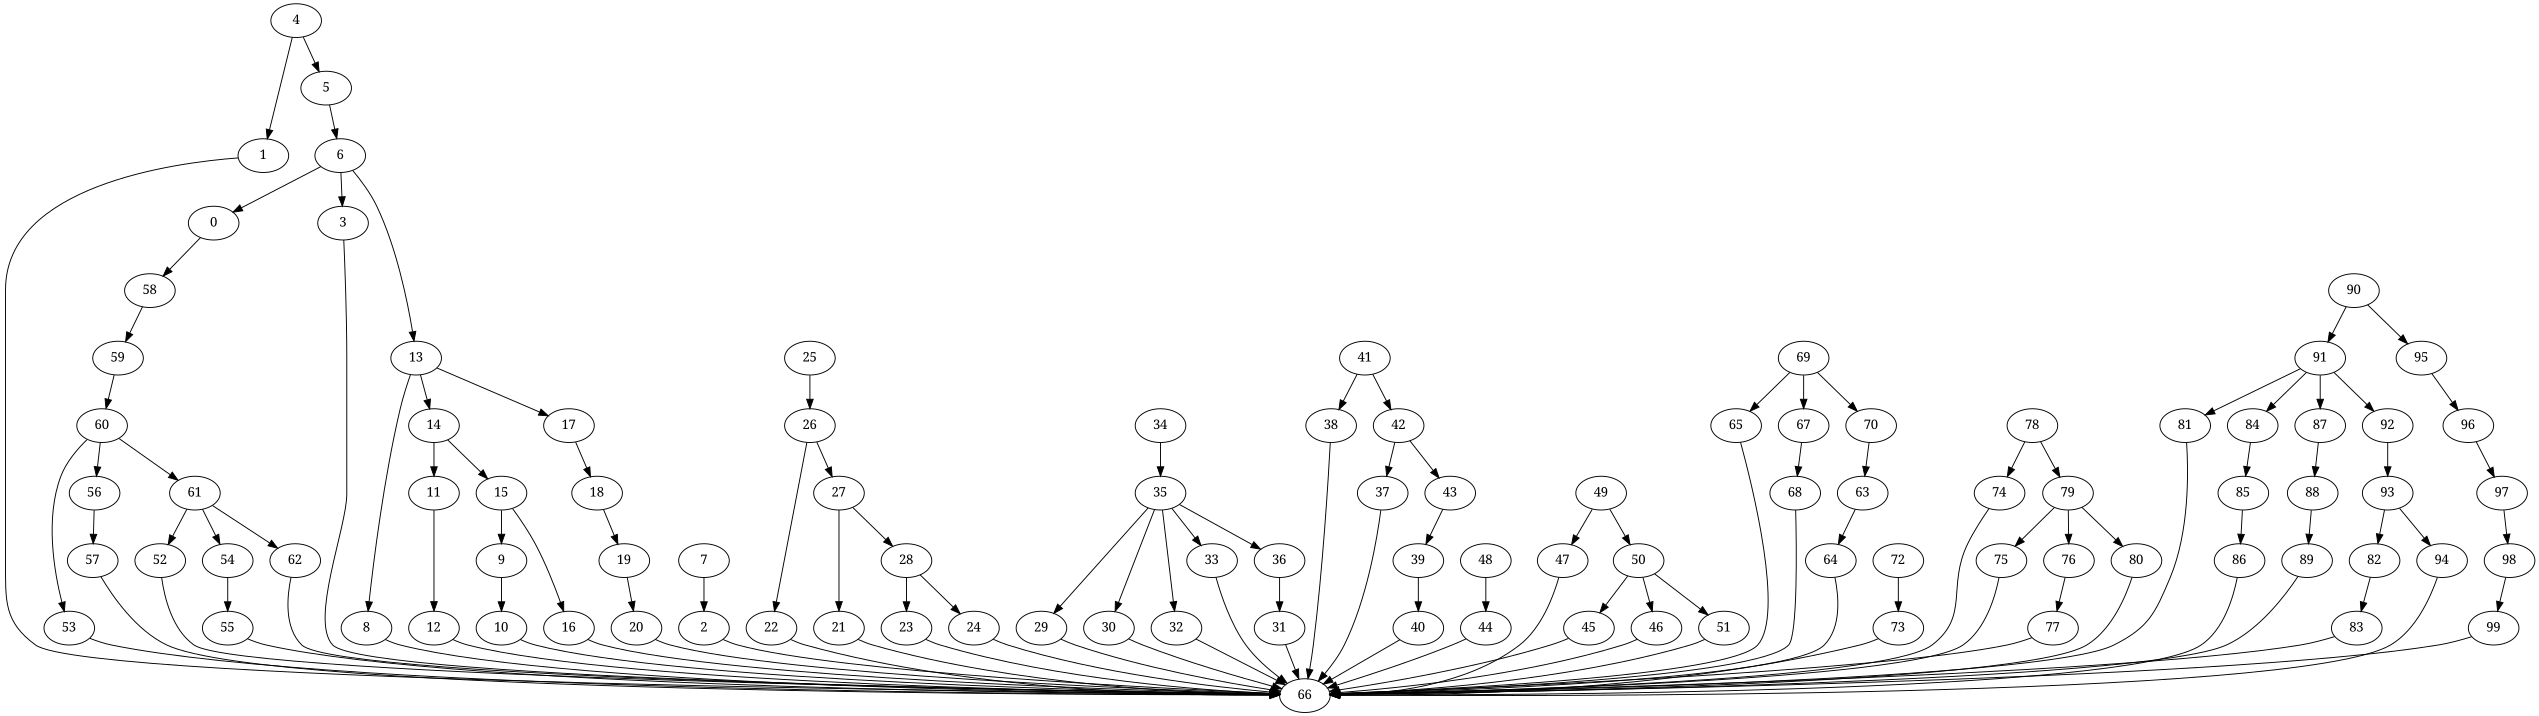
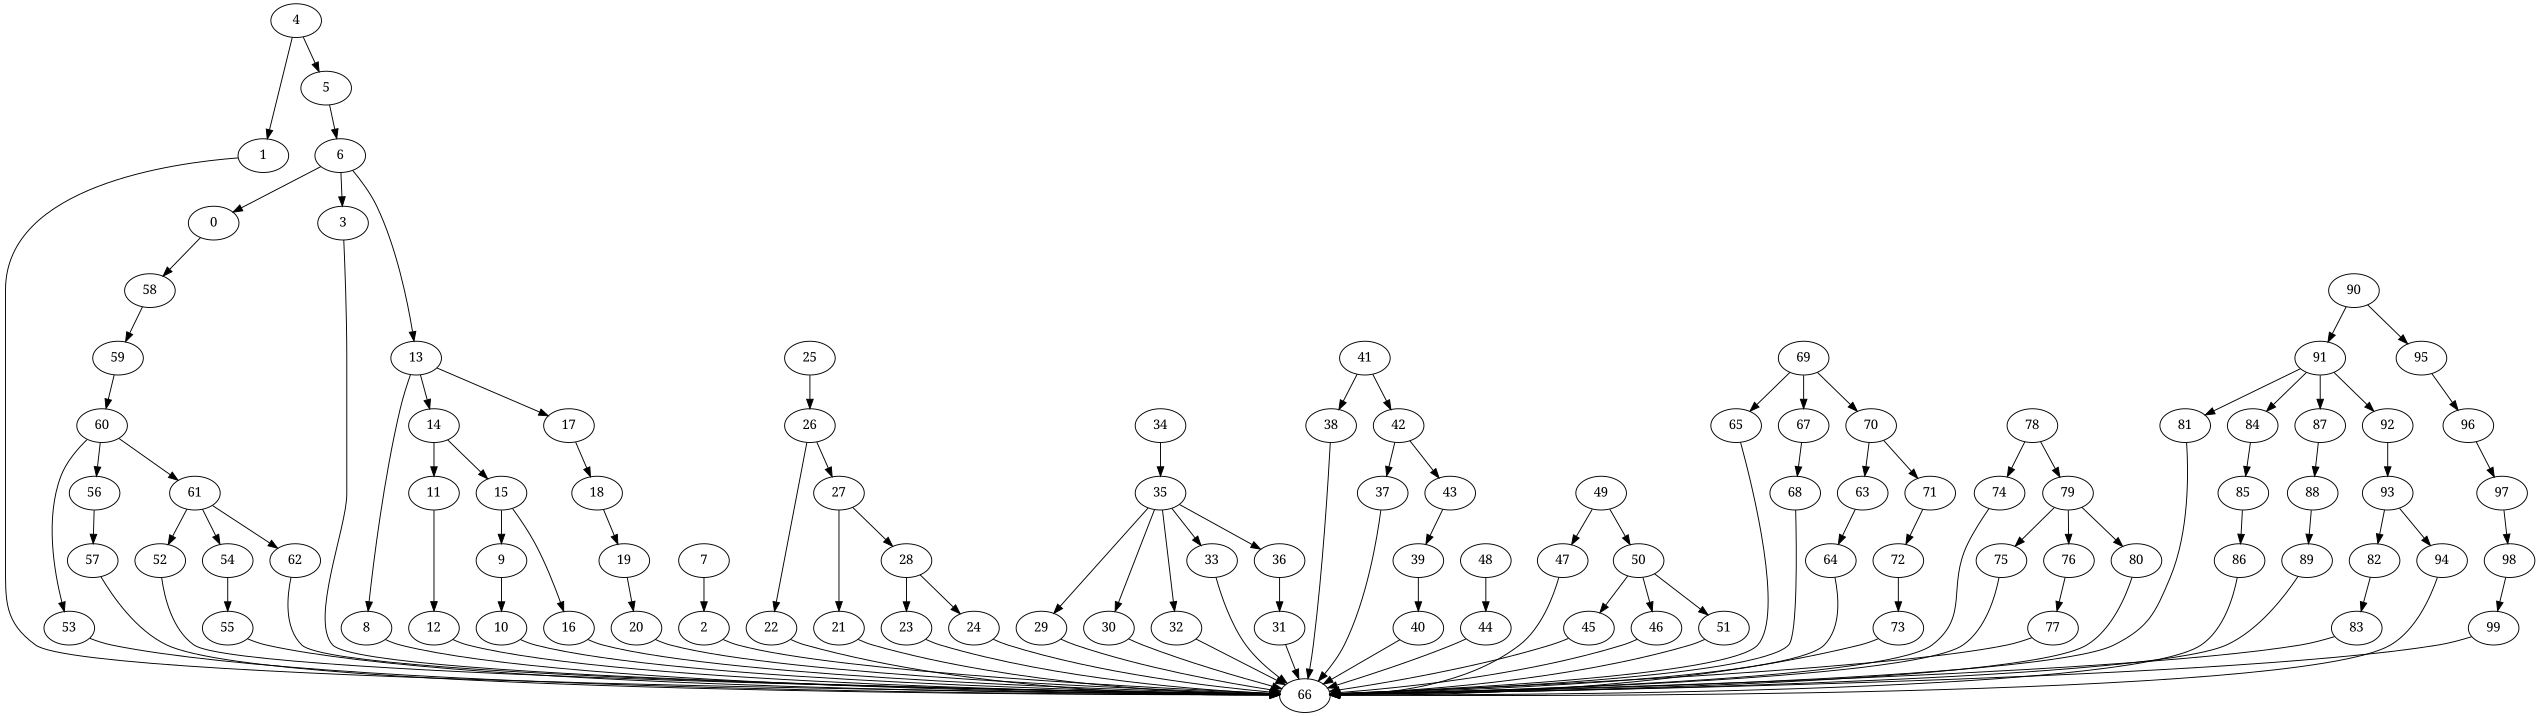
node "71": added
